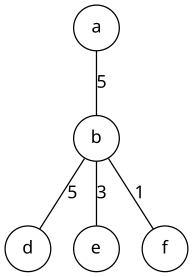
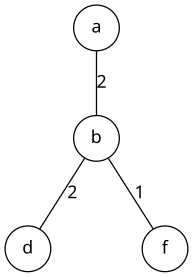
edge "a" -- "b": label "5" -> "2"
edge "b" -- "d": label "5" -> "2"
node "e": removed
